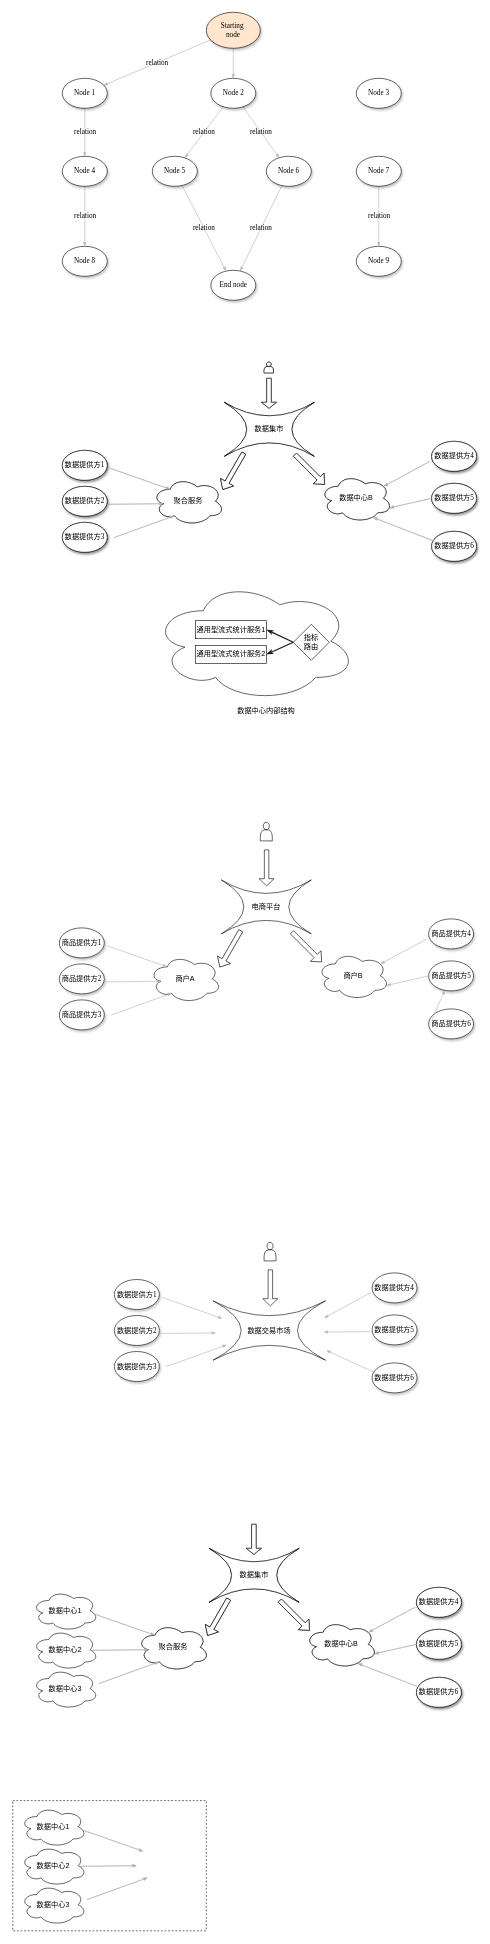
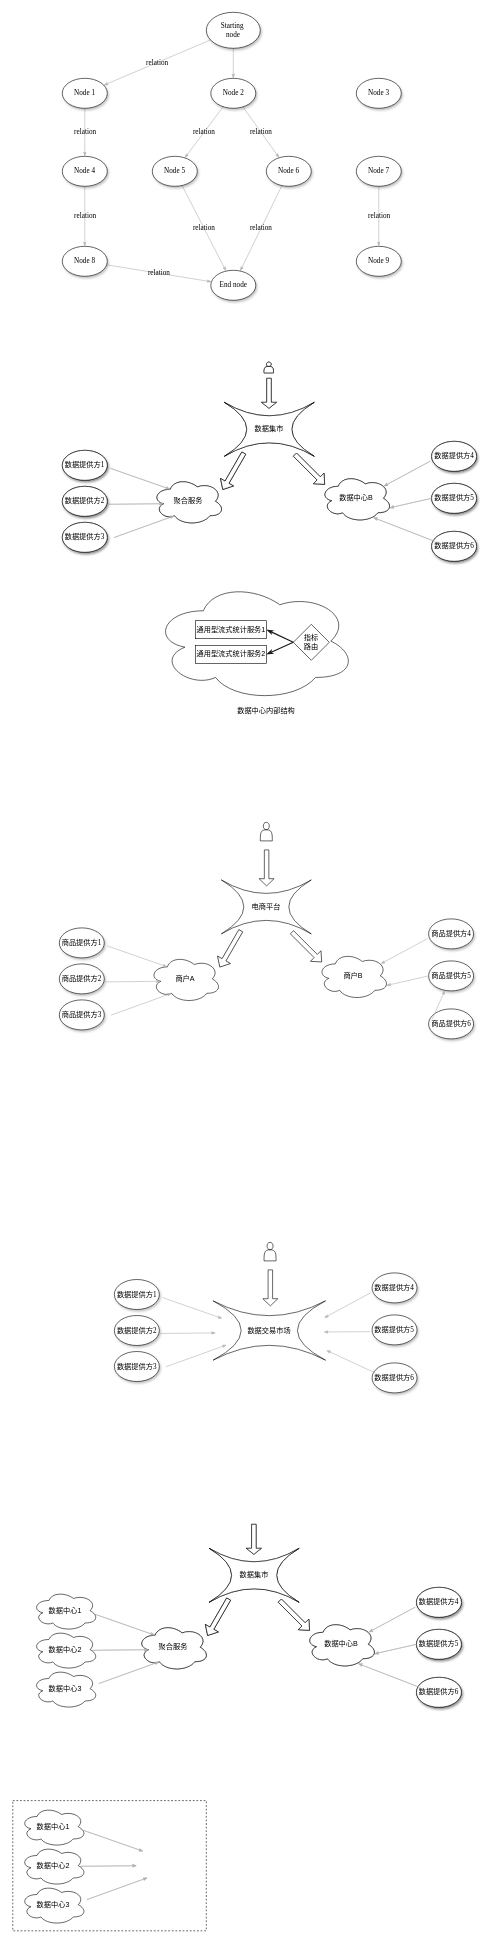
node "Starting node": fillcolor #ffe6cc -> #ffffff
edge "Node 8" -> "End node": added, label "relation"
